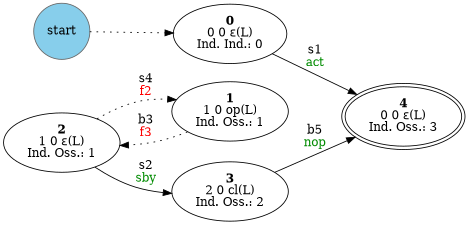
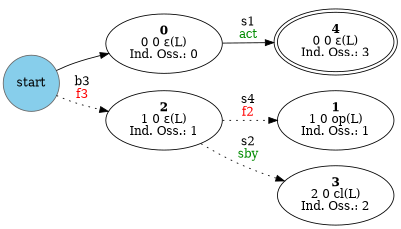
edge "start" -> "0": style dotted -> solid
node "0": text "Ind. Ind.: 0" -> "Ind. Oss.: 0"
edge "1" -> "2": now "start" -> "2"
edge "3" -> "4": removed, label "b5 nop"
edge "2" -> "3": style solid -> dotted
